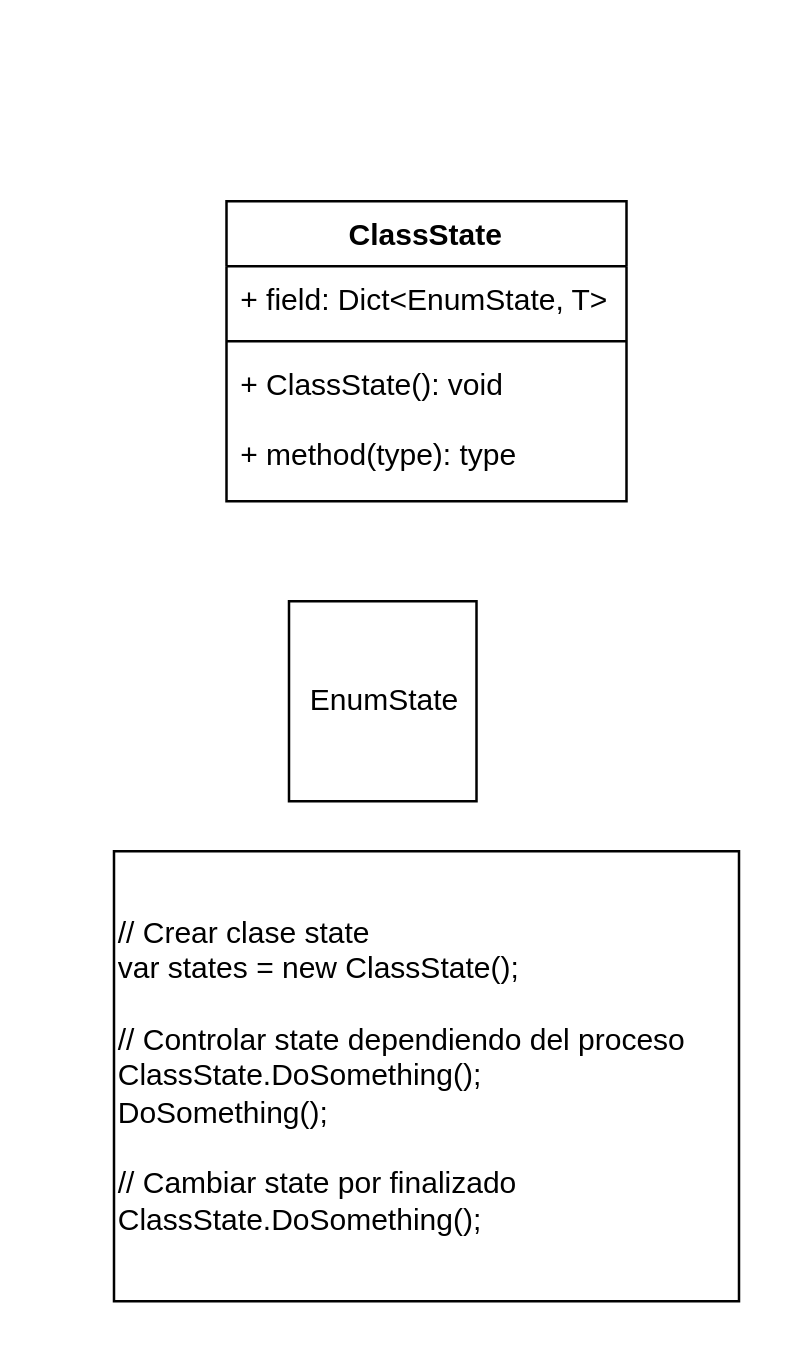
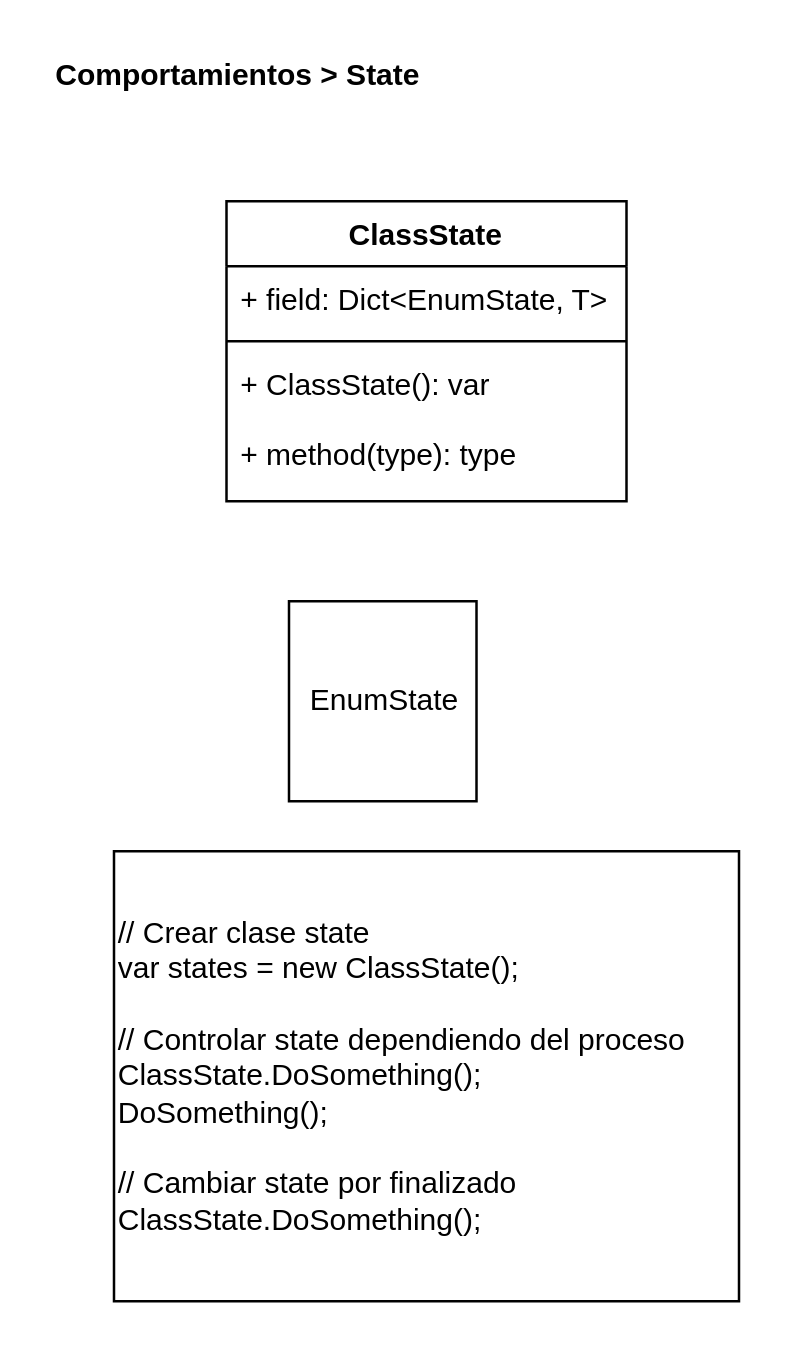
node "Comportamientos > State": added
node "+ ClassState(): void + method(type): type": label "+ ClassState(): void + method(type): type" -> "+ ClassState(): var + method(type): type"
